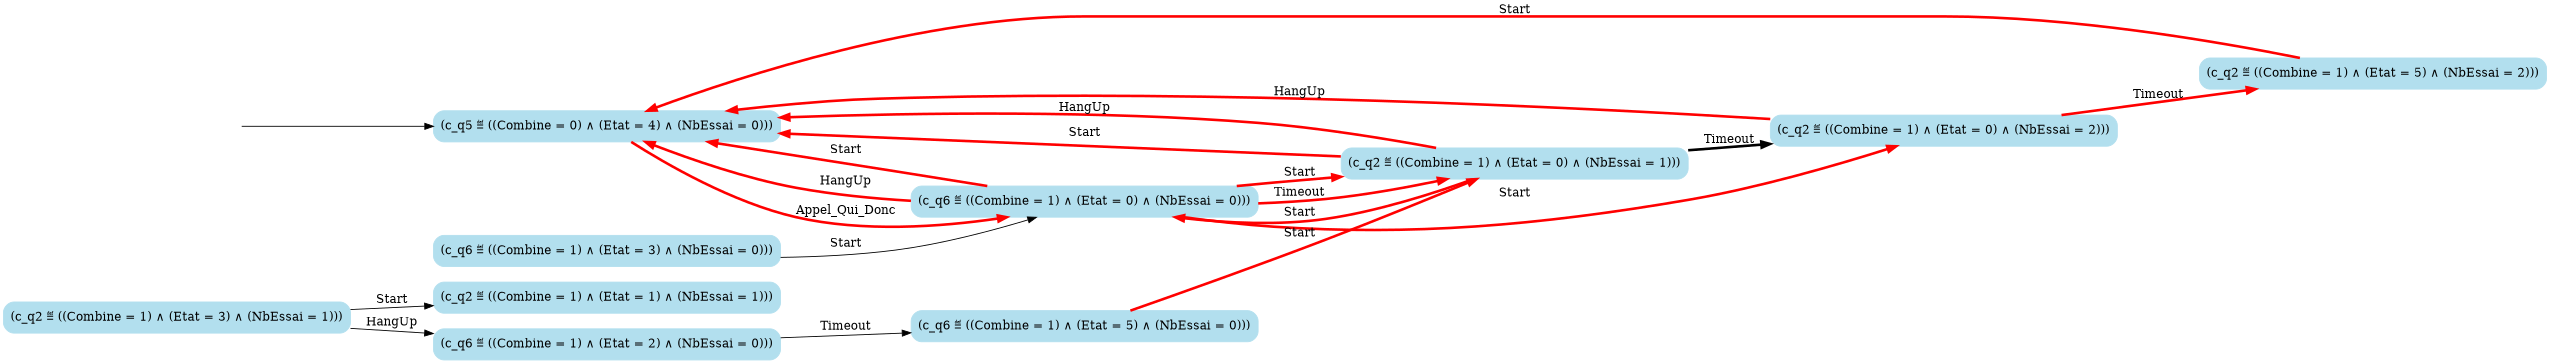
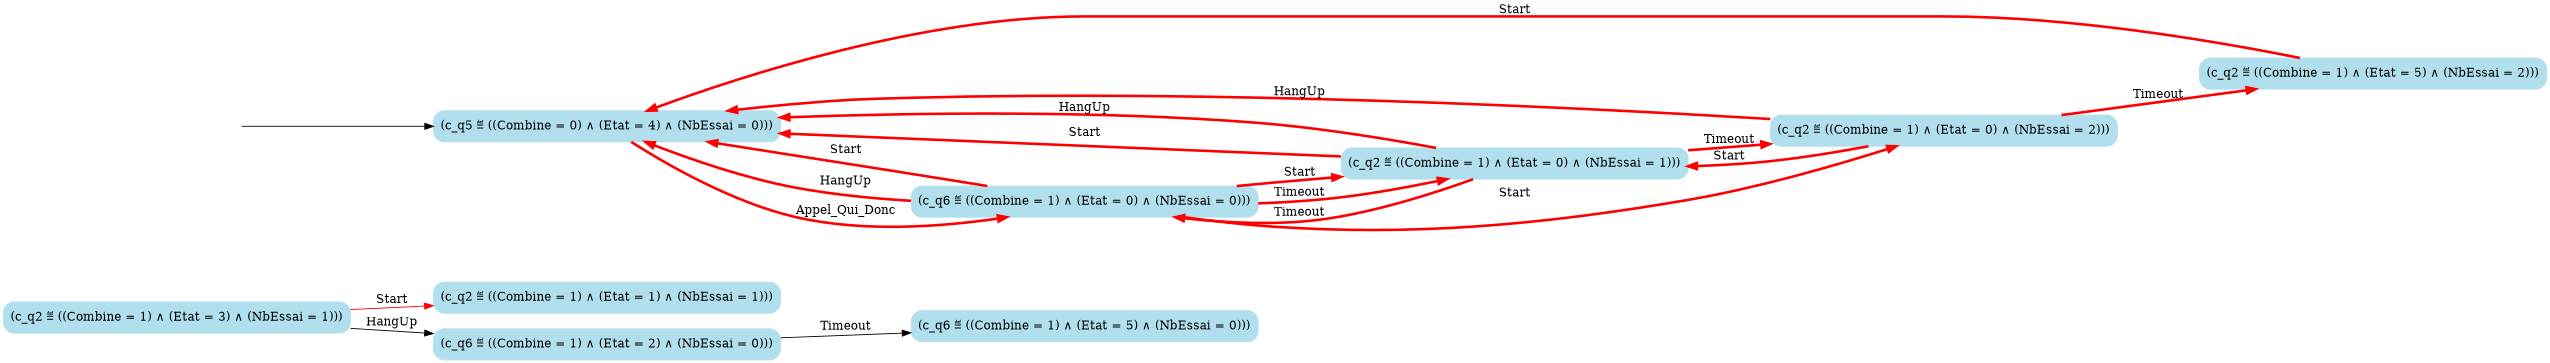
edge "(c_q2 ≝ ((Combine = 1) ∧ (Etat = 0) ∧ (NbEssai = 1)))" -> "(c_q2 ≝ ((Combine = 1) ∧ (Etat = 0) ∧ (NbEssai = 2)))": color black -> red
edge "(c_q2 ≝ ((Combine = 1) ∧ (Etat = 0) ∧ (NbEssai = 1)))" -> "(c_q6 ≝ ((Combine = 1) ∧ (Etat = 0) ∧ (NbEssai = 0)))": label "Start" -> "Timeout"
edge "(c_q6 ≝ ((Combine = 1) ∧ (Etat = 5) ∧ (NbEssai = 0)))" -> "(c_q2 ≝ ((Combine = 1) ∧ (Etat = 0) ∧ (NbEssai = 1)))": now "(c_q2 ≝ ((Combine = 1) ∧ (Etat = 0) ∧ (NbEssai = 2)))" -> "(c_q2 ≝ ((Combine = 1) ∧ (Etat = 0) ∧ (NbEssai = 1)))"
node "(c_q6 ≝ ((Combine = 1) ∧ (Etat = 3) ∧ (NbEssai = 0)))": removed
edge "(c_q2 ≝ ((Combine = 1) ∧ (Etat = 3) ∧ (NbEssai = 1)))" -> "(c_q2 ≝ ((Combine = 1) ∧ (Etat = 1) ∧ (NbEssai = 1)))": color black -> red
